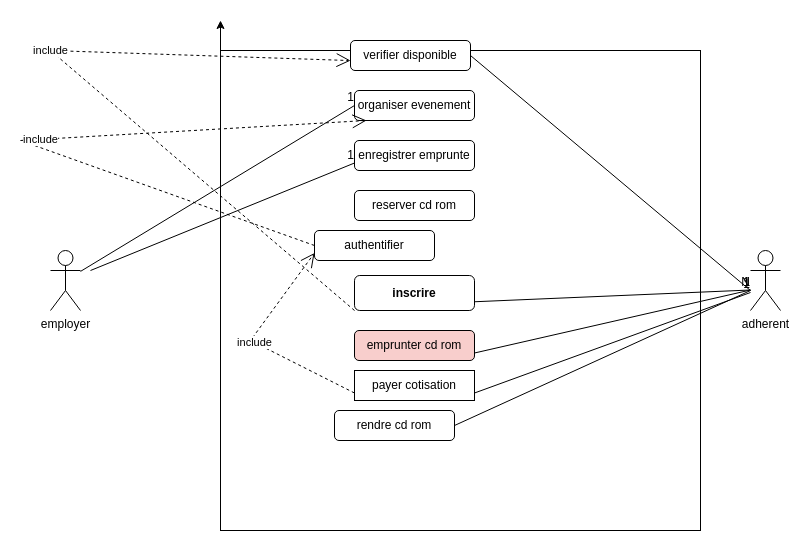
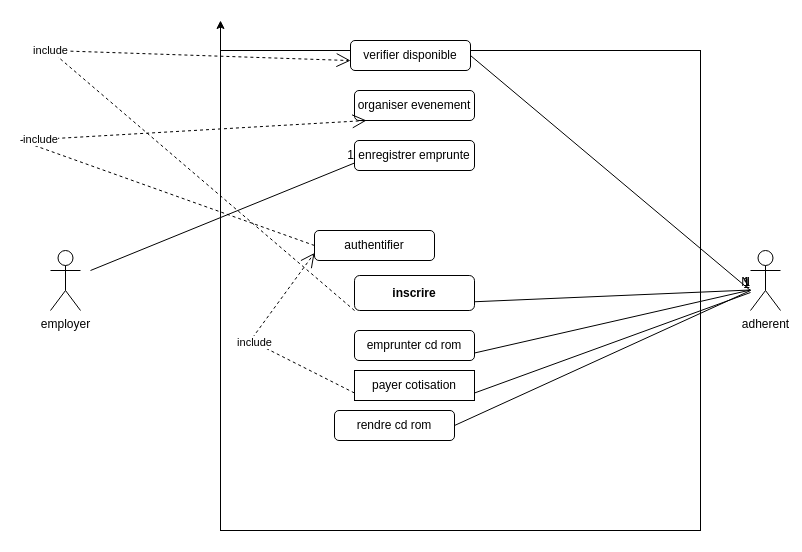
edge "organiser evenement" -- "employer": removed, label "1"
node "reserver cd rom": removed
node "emprunter cd rom": fillcolor #f8cecc -> #ffffff
